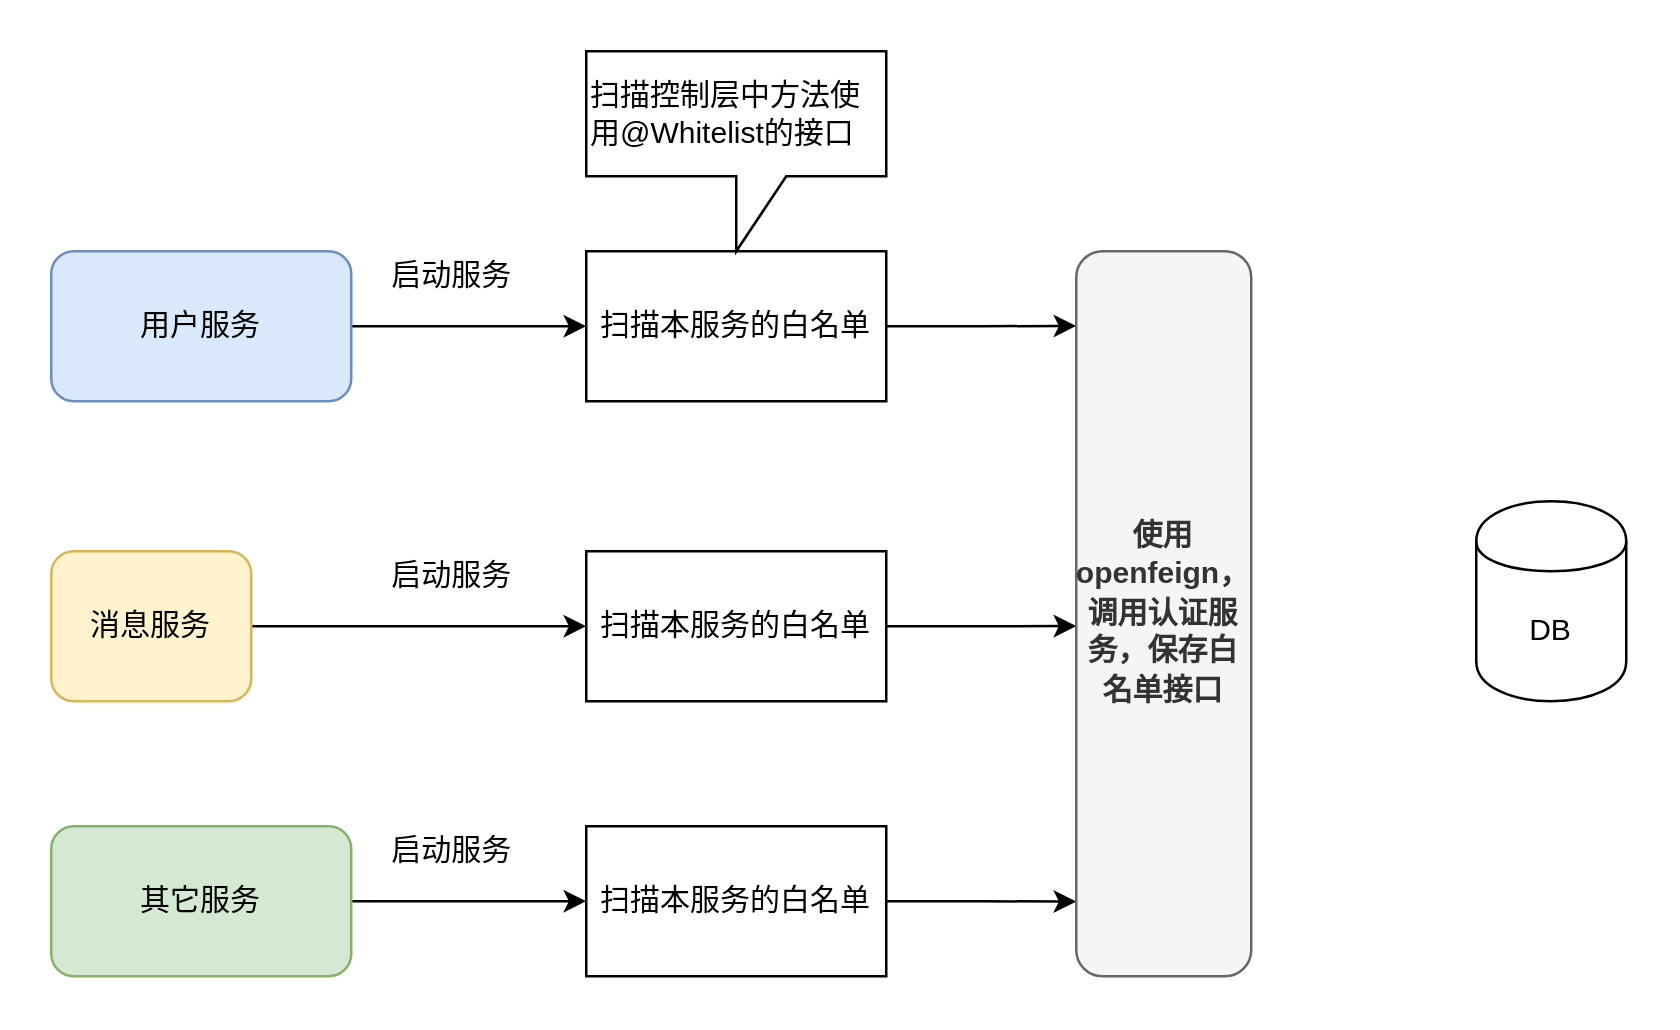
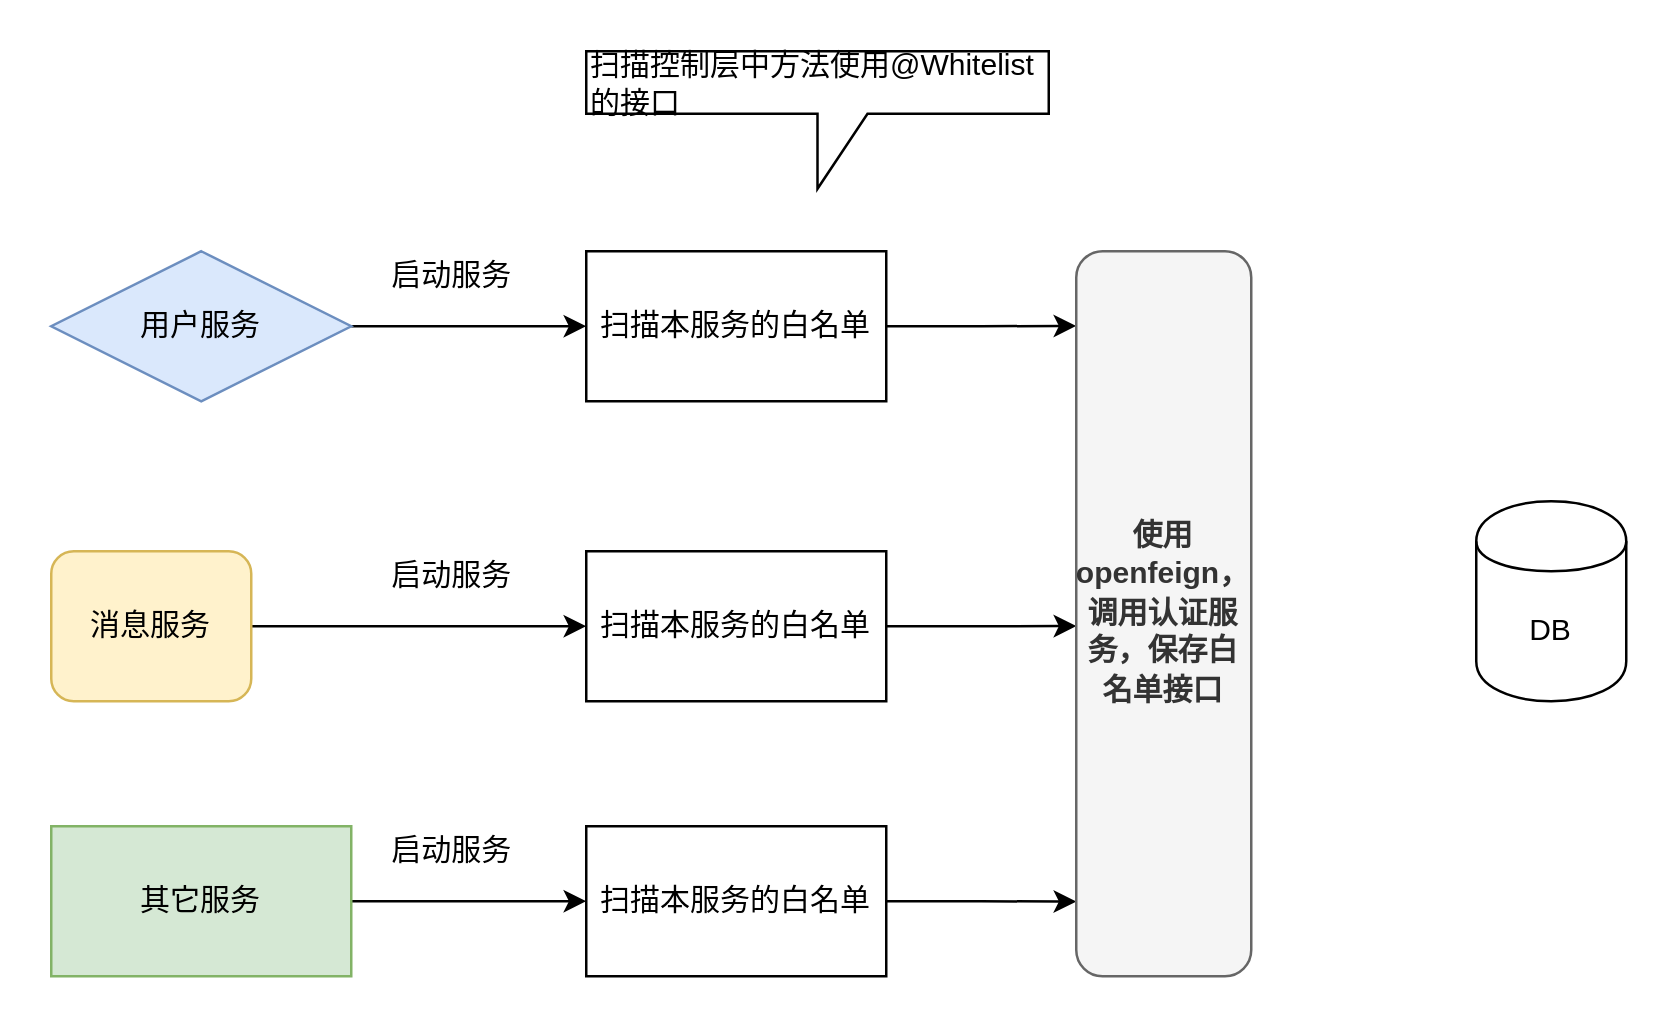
node "扫描控制层中方法使用@Whitelist的接口": size 300x200 -> 463x138
node "用户服务": shape rounded rectangle -> diamond
node "其它服务": shape rounded rectangle -> rectangle
